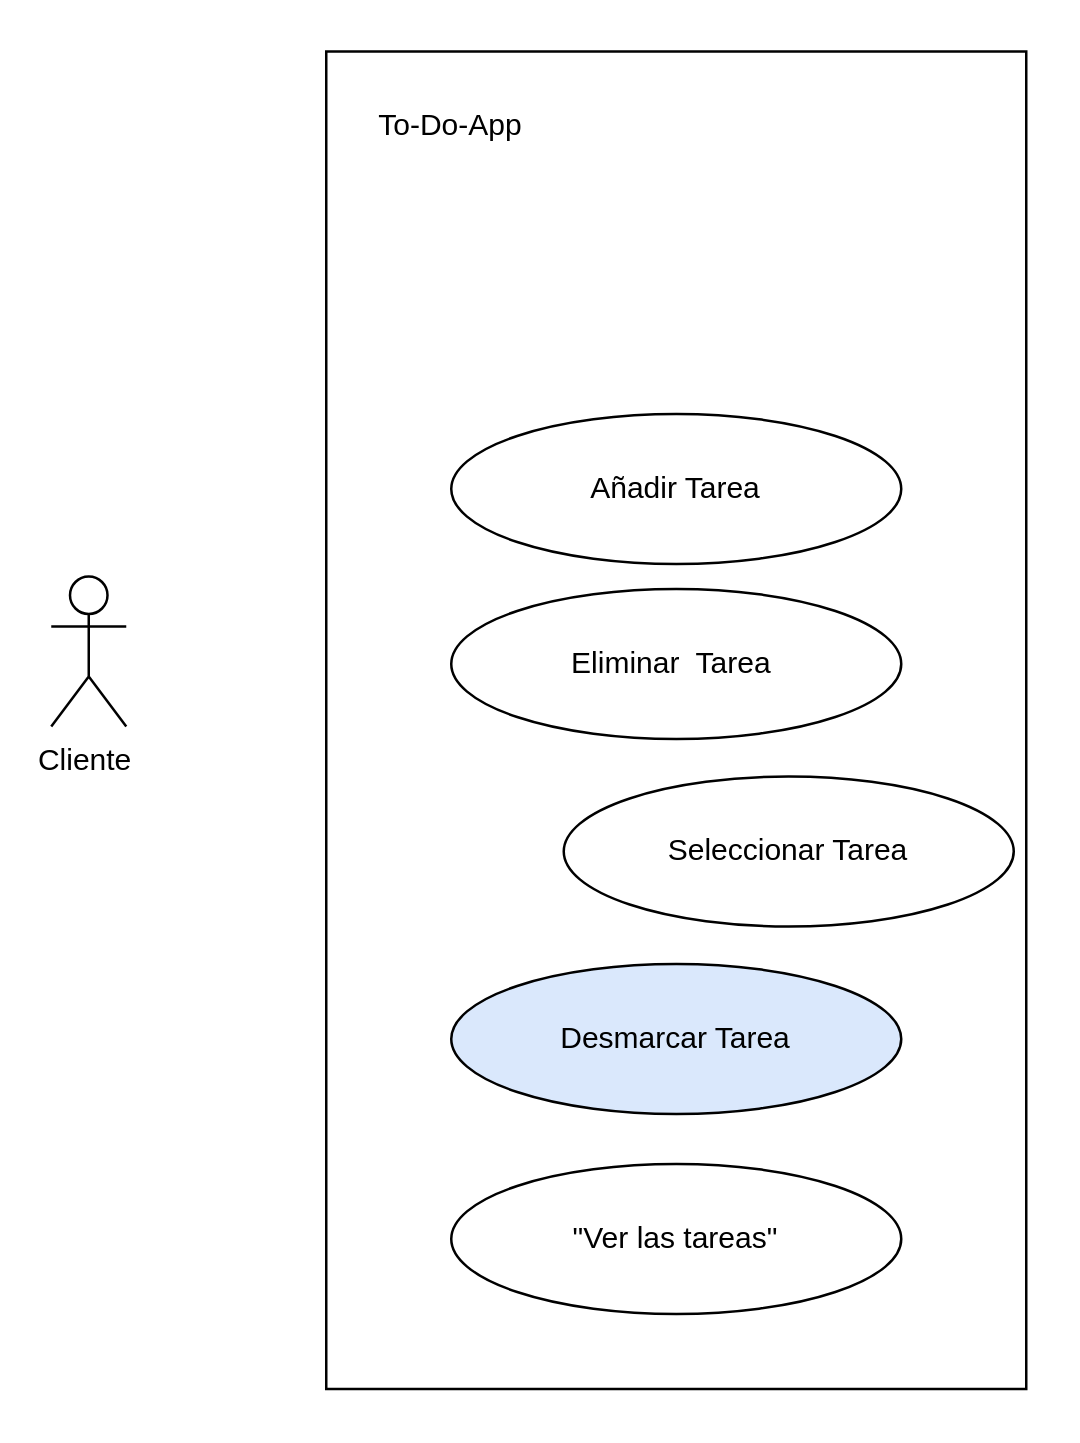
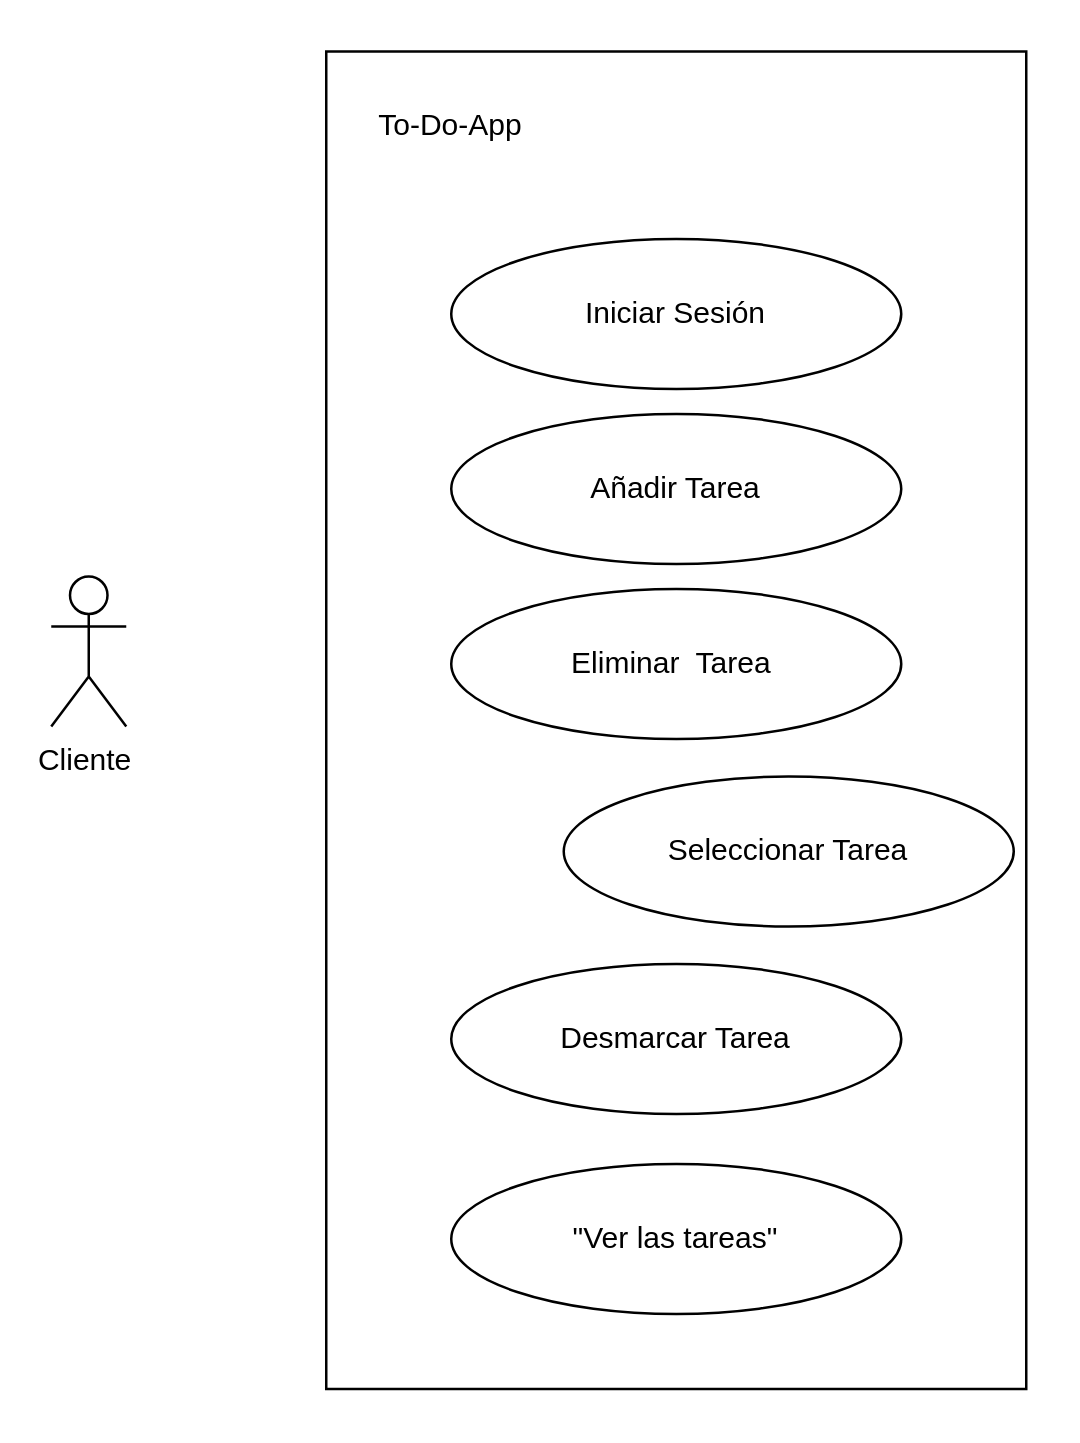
node "Iniciar Sesión": added
node "Desmarcar Tarea": fillcolor #dae8fc -> #ffffff
